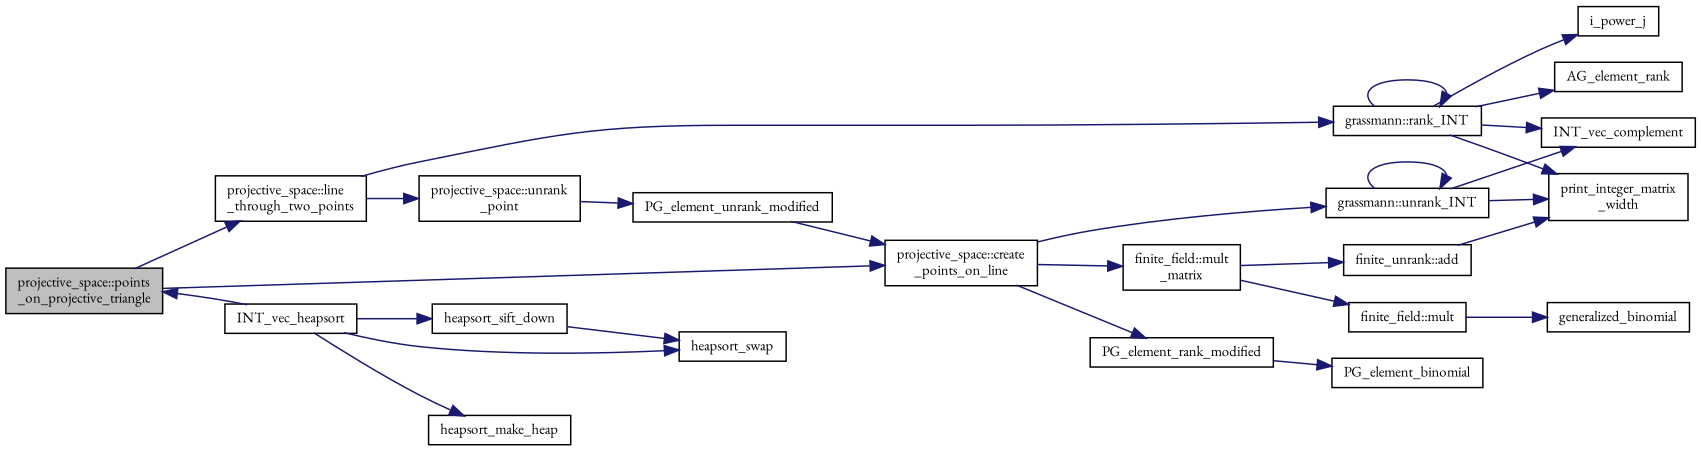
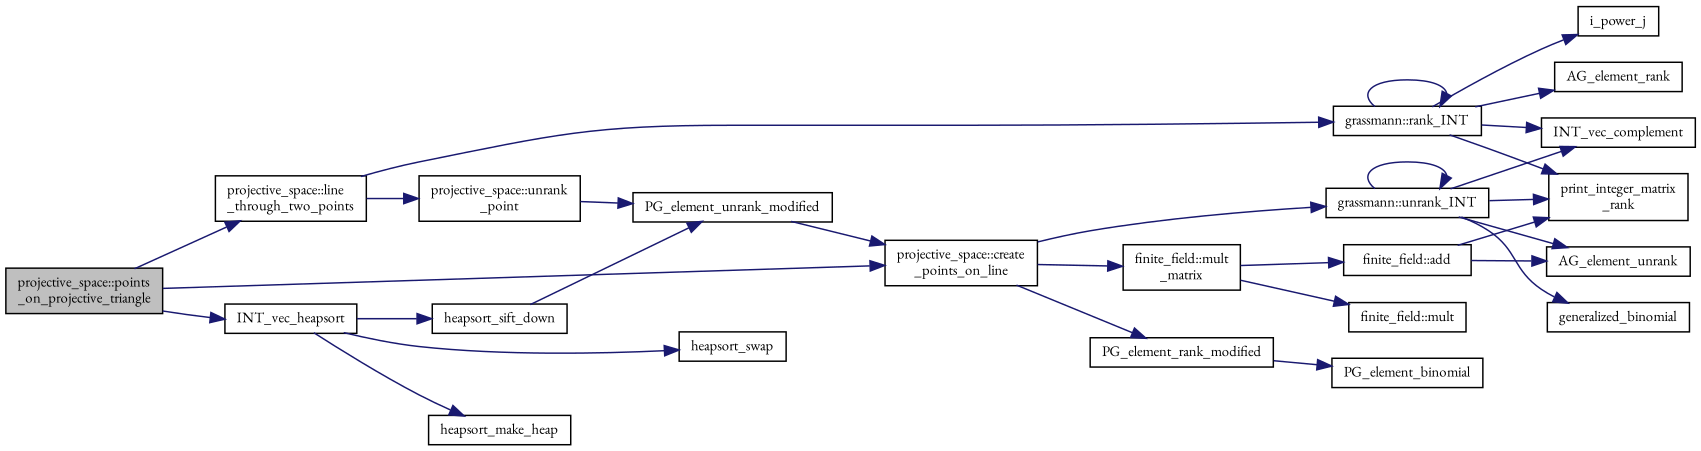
node "print_integer_matrix _width": label "print_integer_matrix _width" -> "print_integer_matrix _rank"
node "finite_unrank::add": label "finite_unrank::add" -> "finite_field::add"
node "AG_element_unrank": added
edge "INT_vec_heapsort" -> "projective_space::points _on_projective_triangle": reversed
edge "finite_field::mult" -> "generalized_binomial": now "grassmann::unrank_INT" -> "generalized_binomial"
edge "heapsort_sift_down" -> "heapsort_swap": now "heapsort_sift_down" -> "PG_element_unrank_modified"
